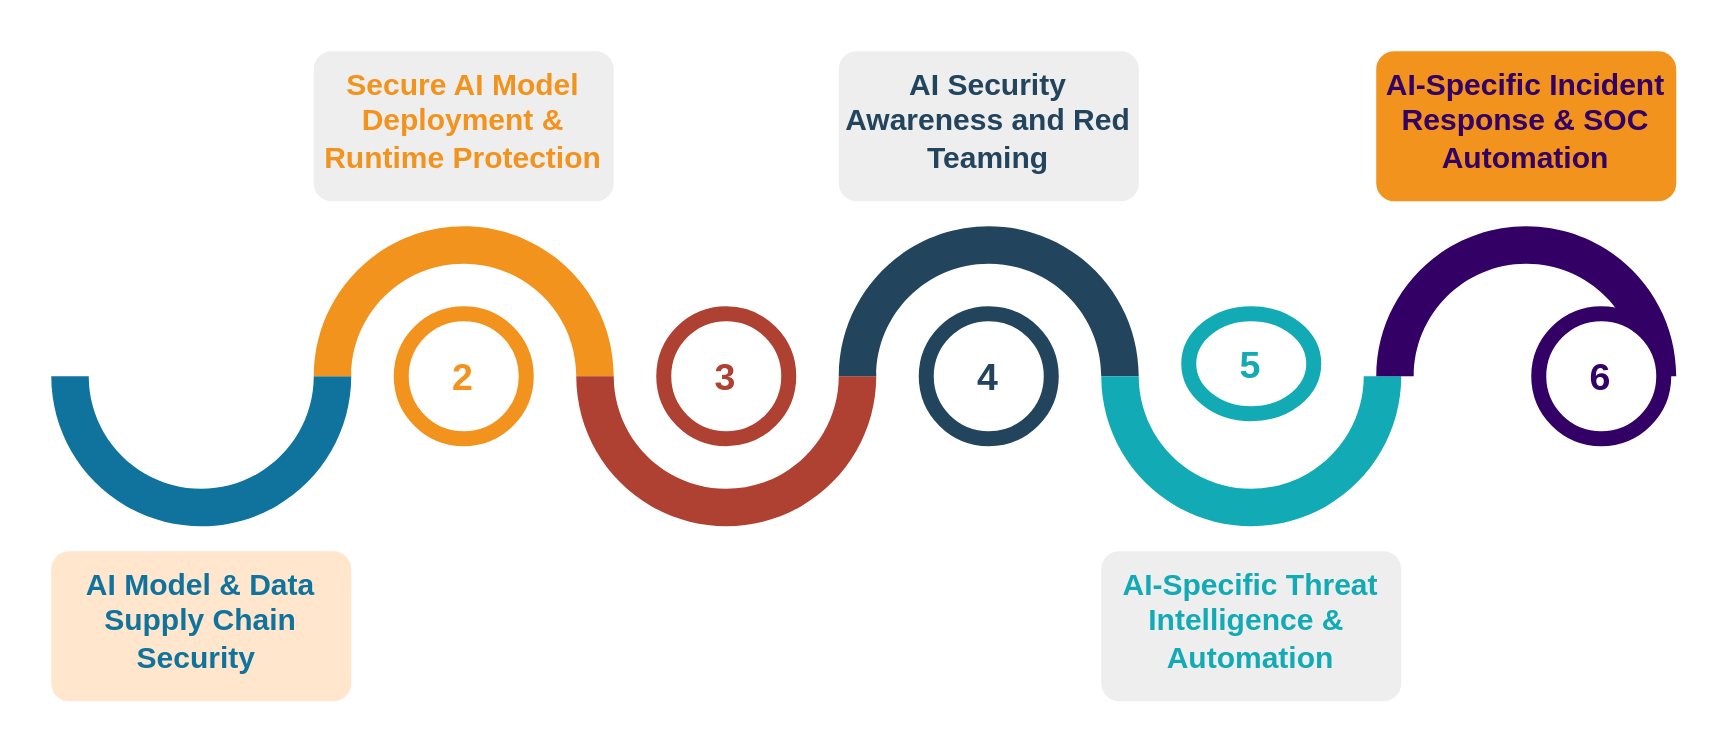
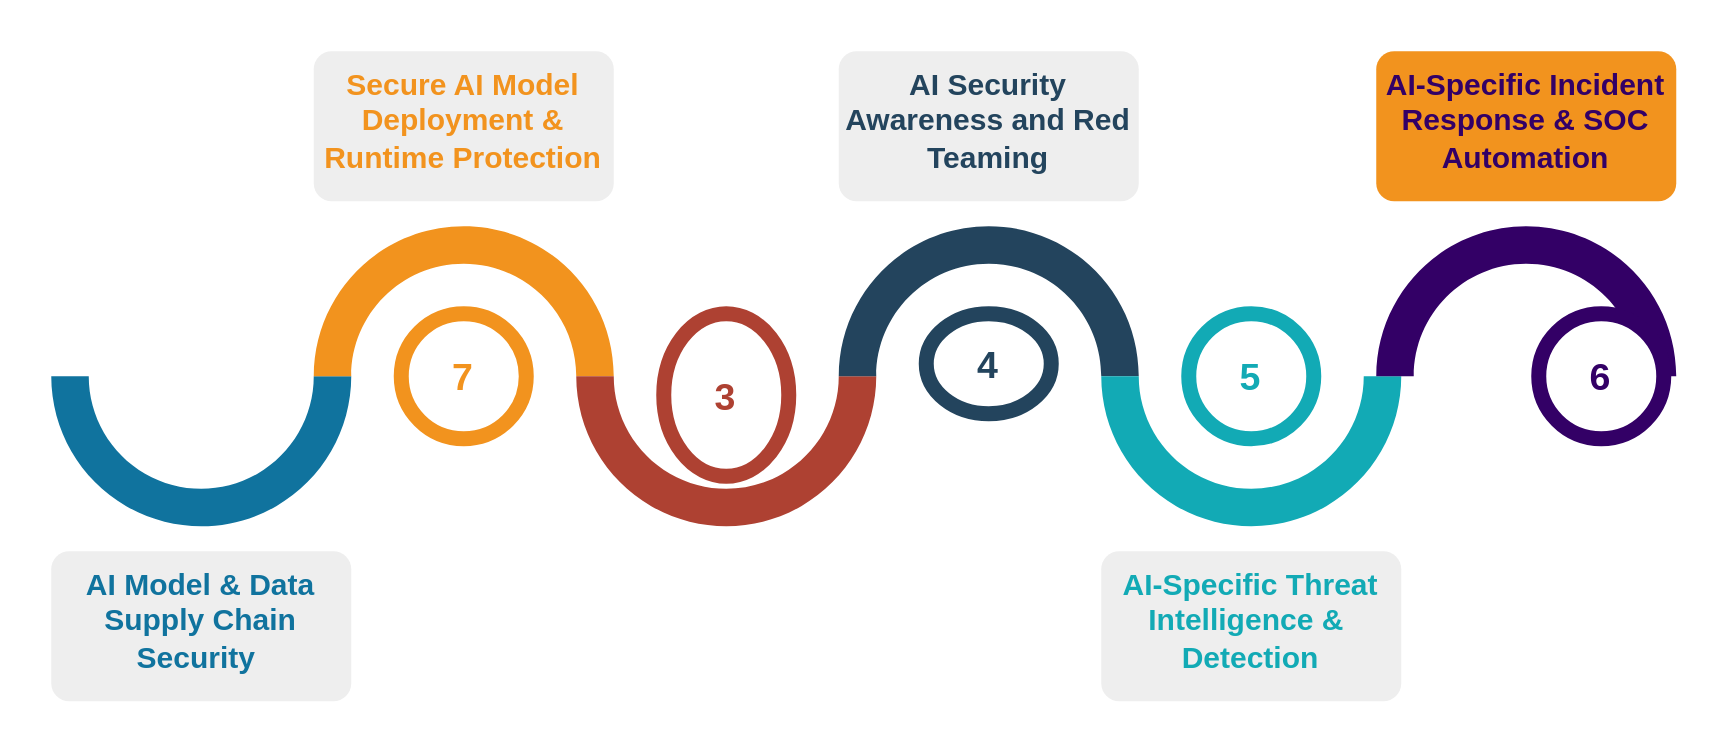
node "5": size 125x100 -> 125x125
node "2": label "2" -> "7"
node "3": size 125x125 -> 125x163
node "4": size 125x125 -> 125x100
node "AI-Specific Threat Intelligence & Automation": label "AI-Specific Threat Intelligence & Automation" -> "AI-Specific Threat Intelligence & Detection"
node "AI Model & Data Supply Chain Security": fillcolor #ffe6cc -> #eeeeee
